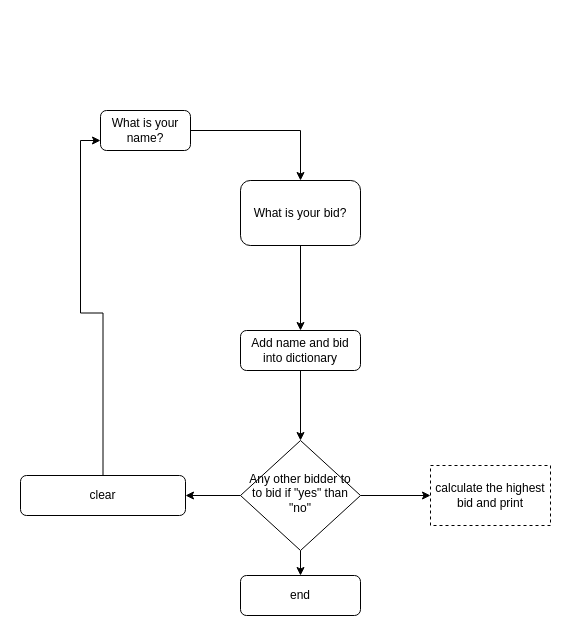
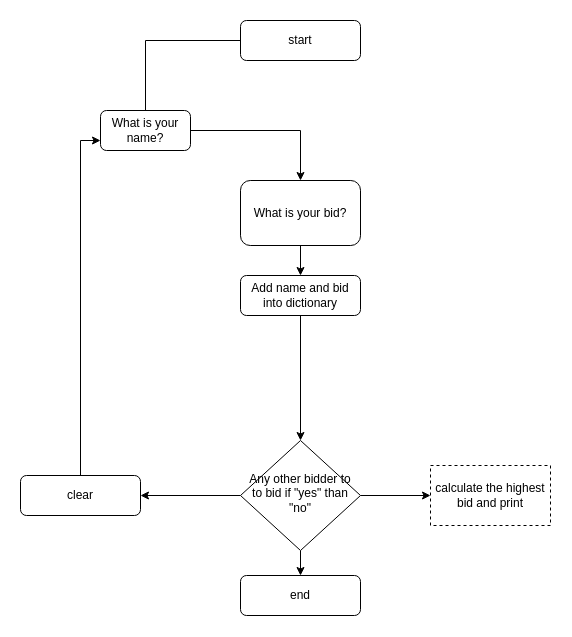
edge "start" -- "What is your name?": added
node "start": added
node "Add name and bid into dictionary": moved (301, 351) -> (301, 296)
node "clear": size 165x40 -> 120x40
